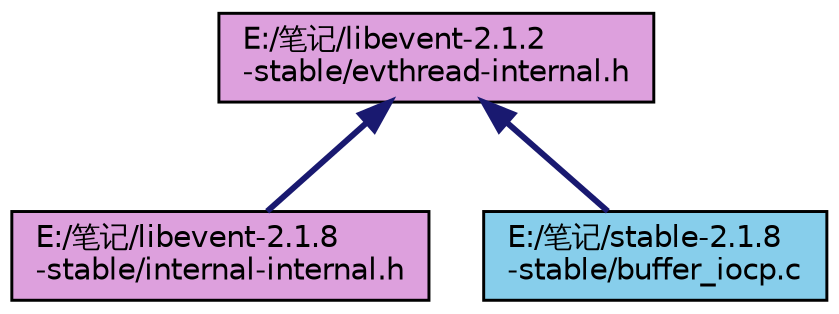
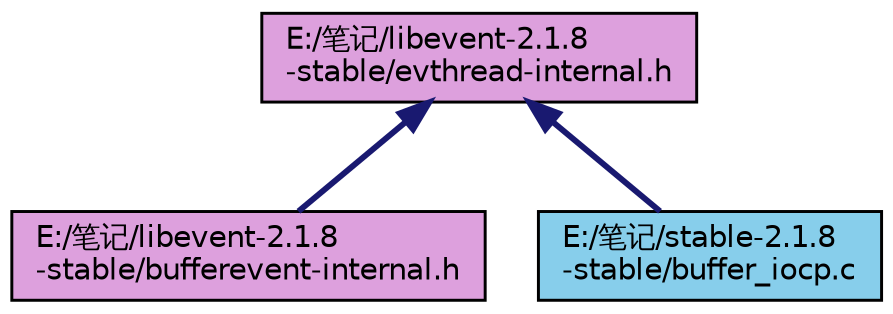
node "E:/笔记/libevent-2.1.2 -stable/evthread-internal.h": label "E:/笔记/libevent-2.1.2 -stable/evthread-internal.h" -> "E:/笔记/libevent-2.1.8 -stable/evthread-internal.h"
node "E:/笔记/libevent-2.1.8 -stable/internal-internal.h": label "E:/笔记/libevent-2.1.8 -stable/internal-internal.h" -> "E:/笔记/libevent-2.1.8 -stable/bufferevent-internal.h"
